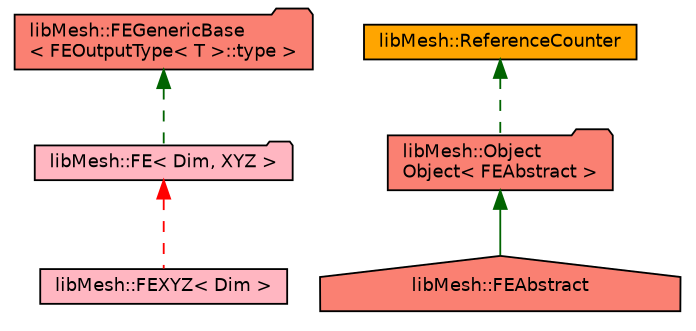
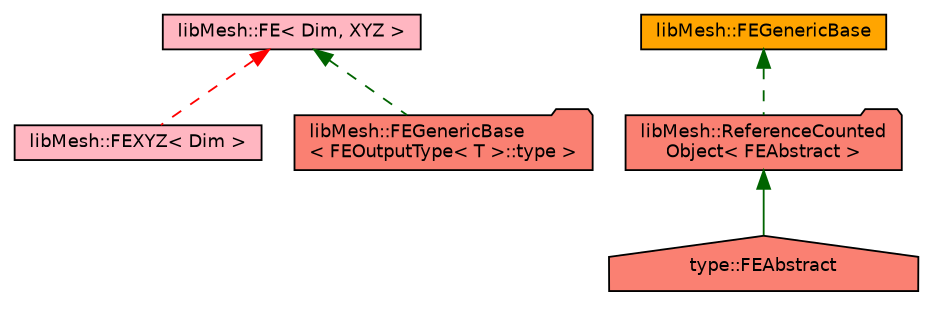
node "libMesh::ReferenceCounter": label "libMesh::ReferenceCounter" -> "libMesh::FEGenericBase"
edge "libMesh::FE< Dim, XYZ >" -> "libMesh::FEGenericBase < FEOutputType< T >::type >": reversed
node "libMesh::FE< Dim, XYZ >": shape folder -> box
node "libMesh::Object Object< FEAbstract >": label "libMesh::Object Object< FEAbstract >" -> "libMesh::ReferenceCounted Object< FEAbstract >"
node "libMesh::FEAbstract": label "libMesh::FEAbstract" -> "type::FEAbstract"
